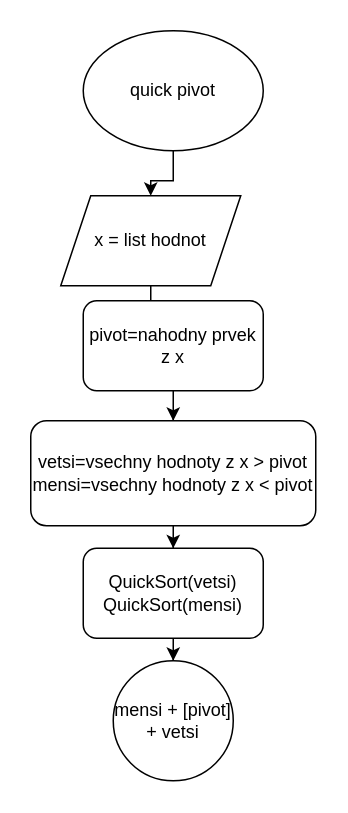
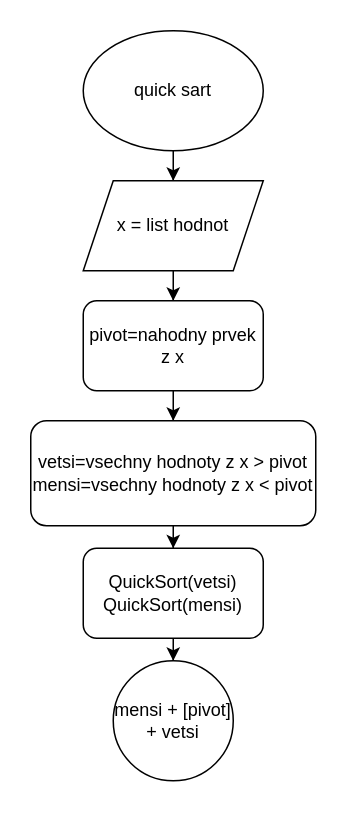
node "quick pivot": label "quick pivot" -> "quick sart"
node "x = list hodnot": moved (151, 241) -> (173, 226)
